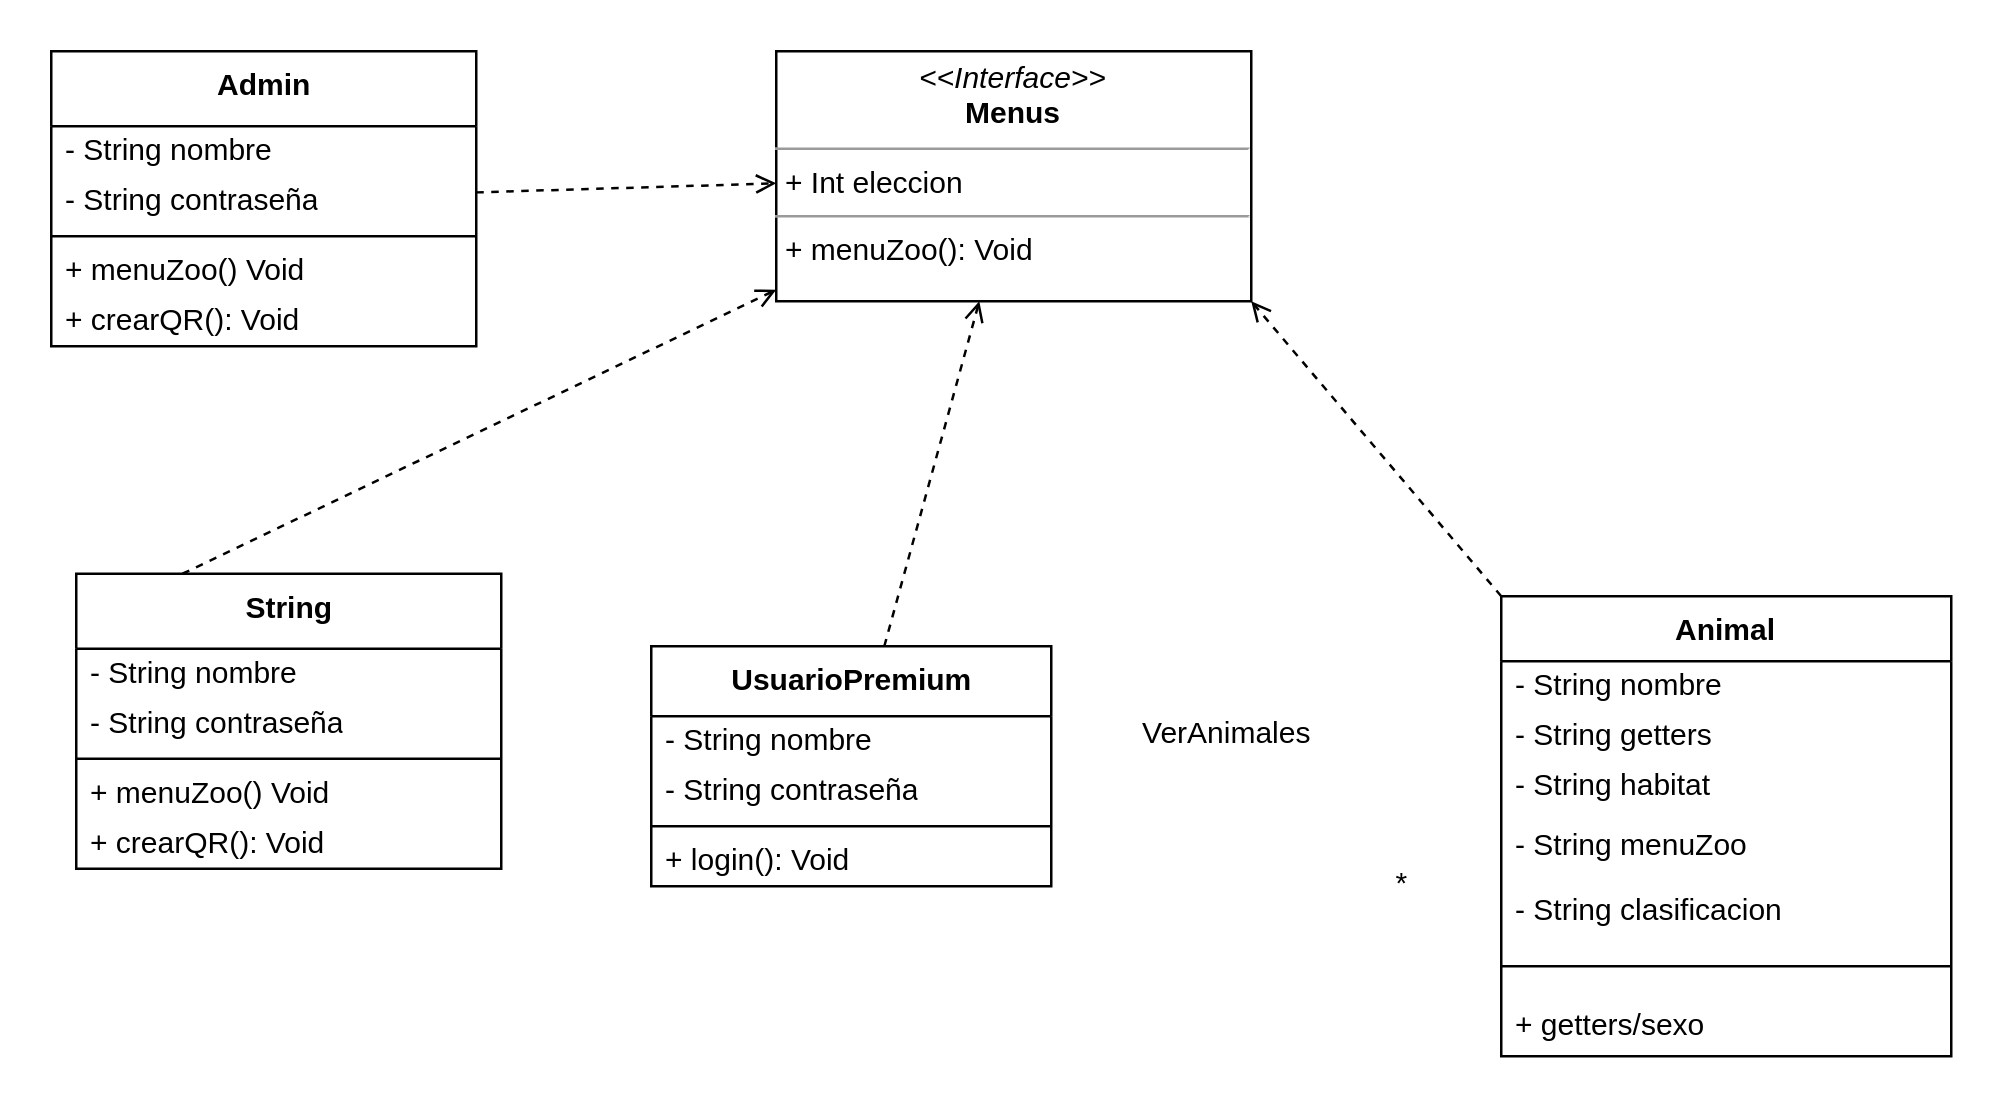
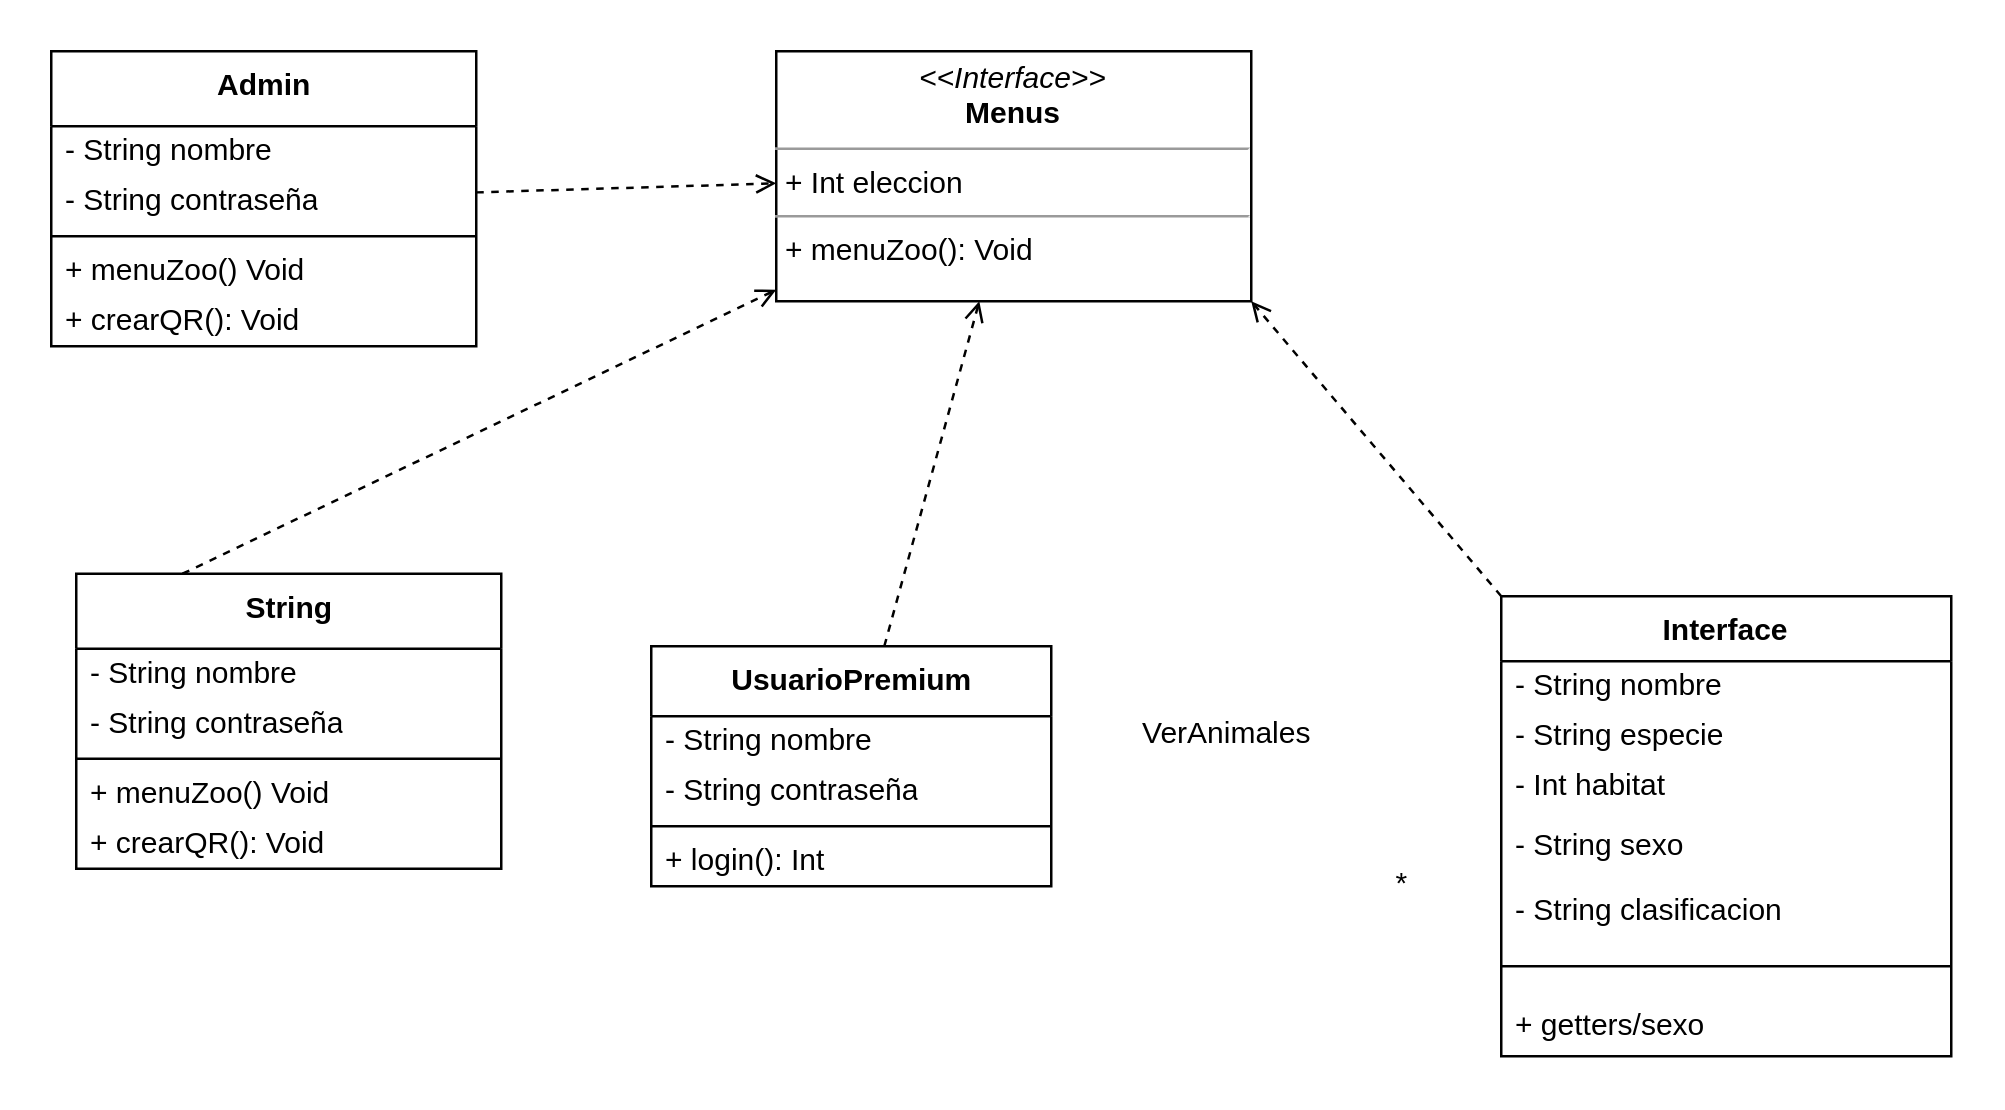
node "Animal": label "Animal" -> "Interface"
node "- String getters": label "- String getters" -> "- String especie"
node "- String habitat": label "- String habitat" -> "- Int habitat"
node "- String menuZoo": label "- String menuZoo" -> "- String sexo"
node "+ login(): Void": label "+ login(): Void" -> "+ login(): Int"
